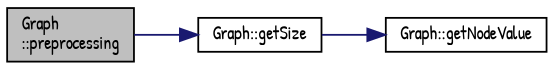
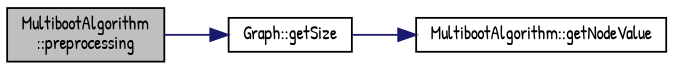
node "Graph ::preprocessing": label "Graph ::preprocessing" -> "MultibootAlgorithm ::preprocessing"
node "Graph::getNodeValue": label "Graph::getNodeValue" -> "MultibootAlgorithm::getNodeValue"
